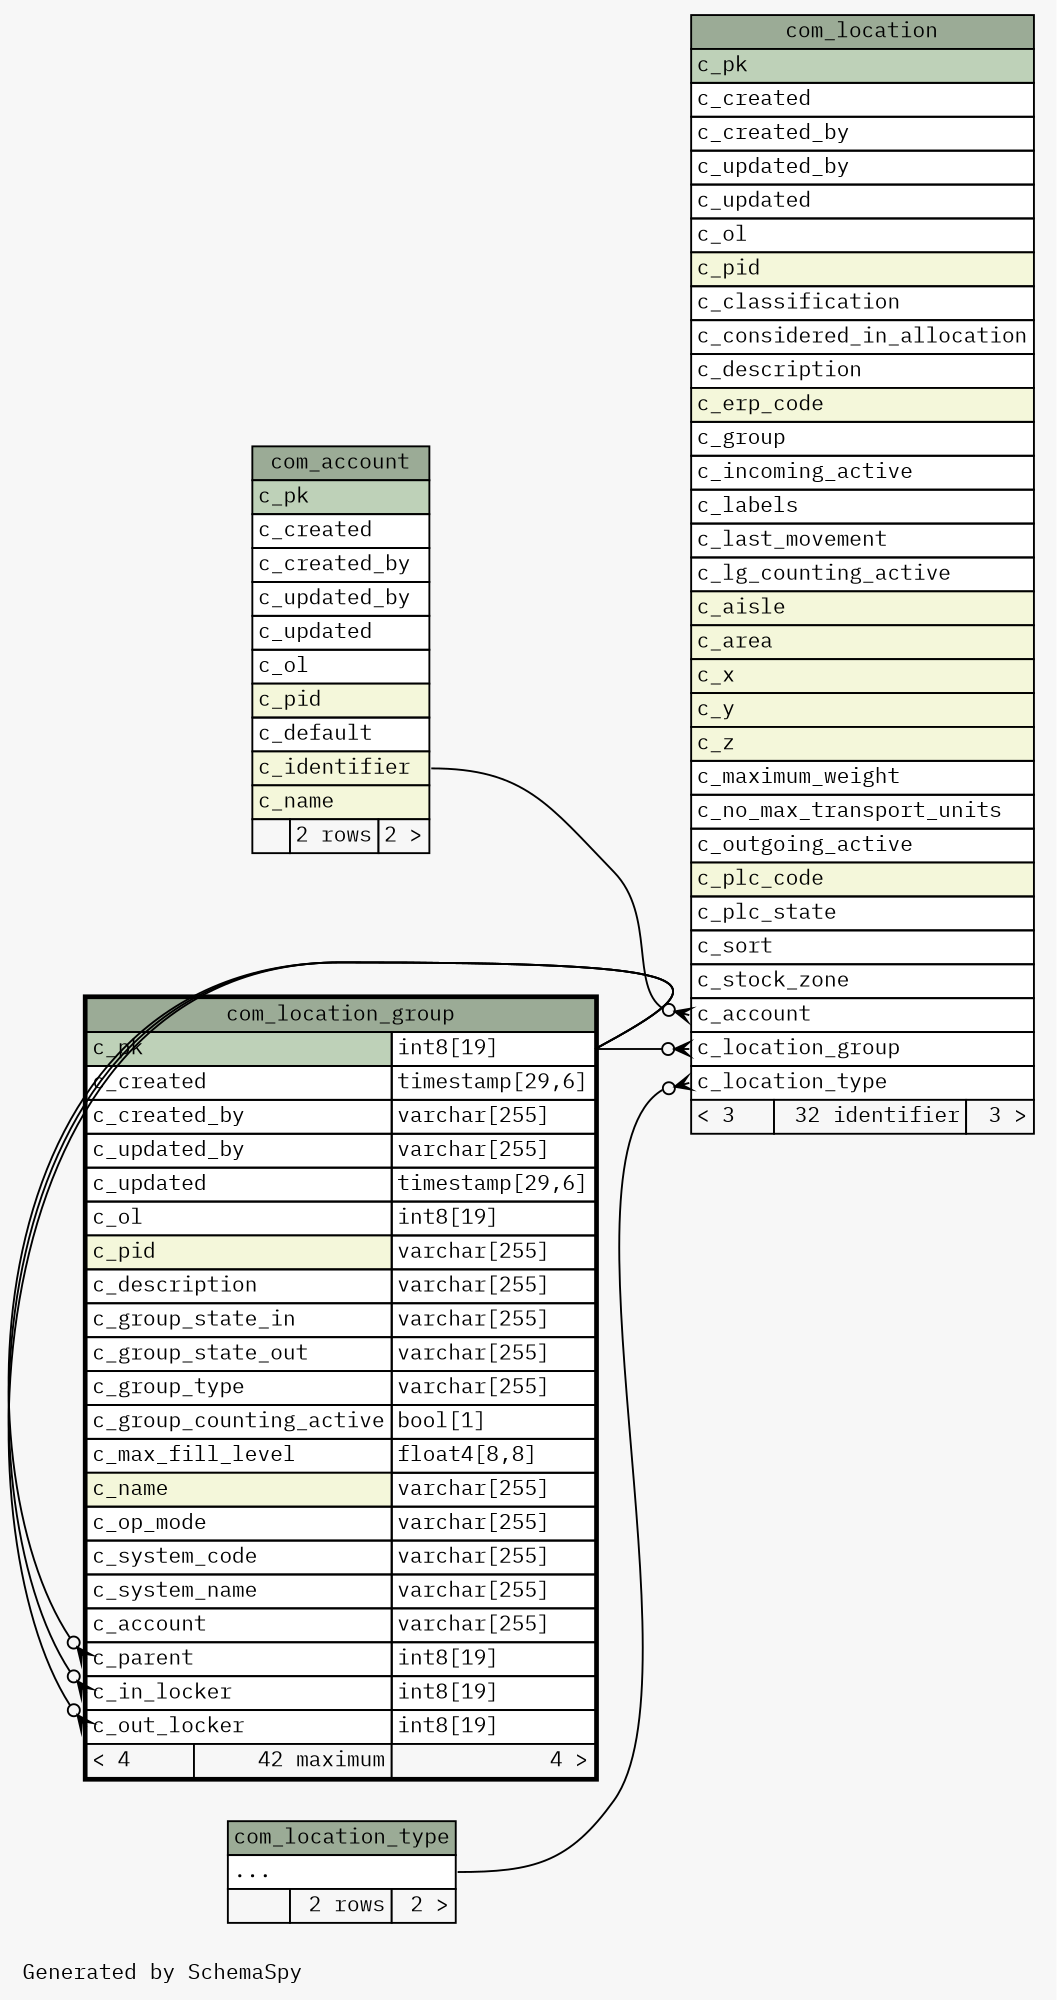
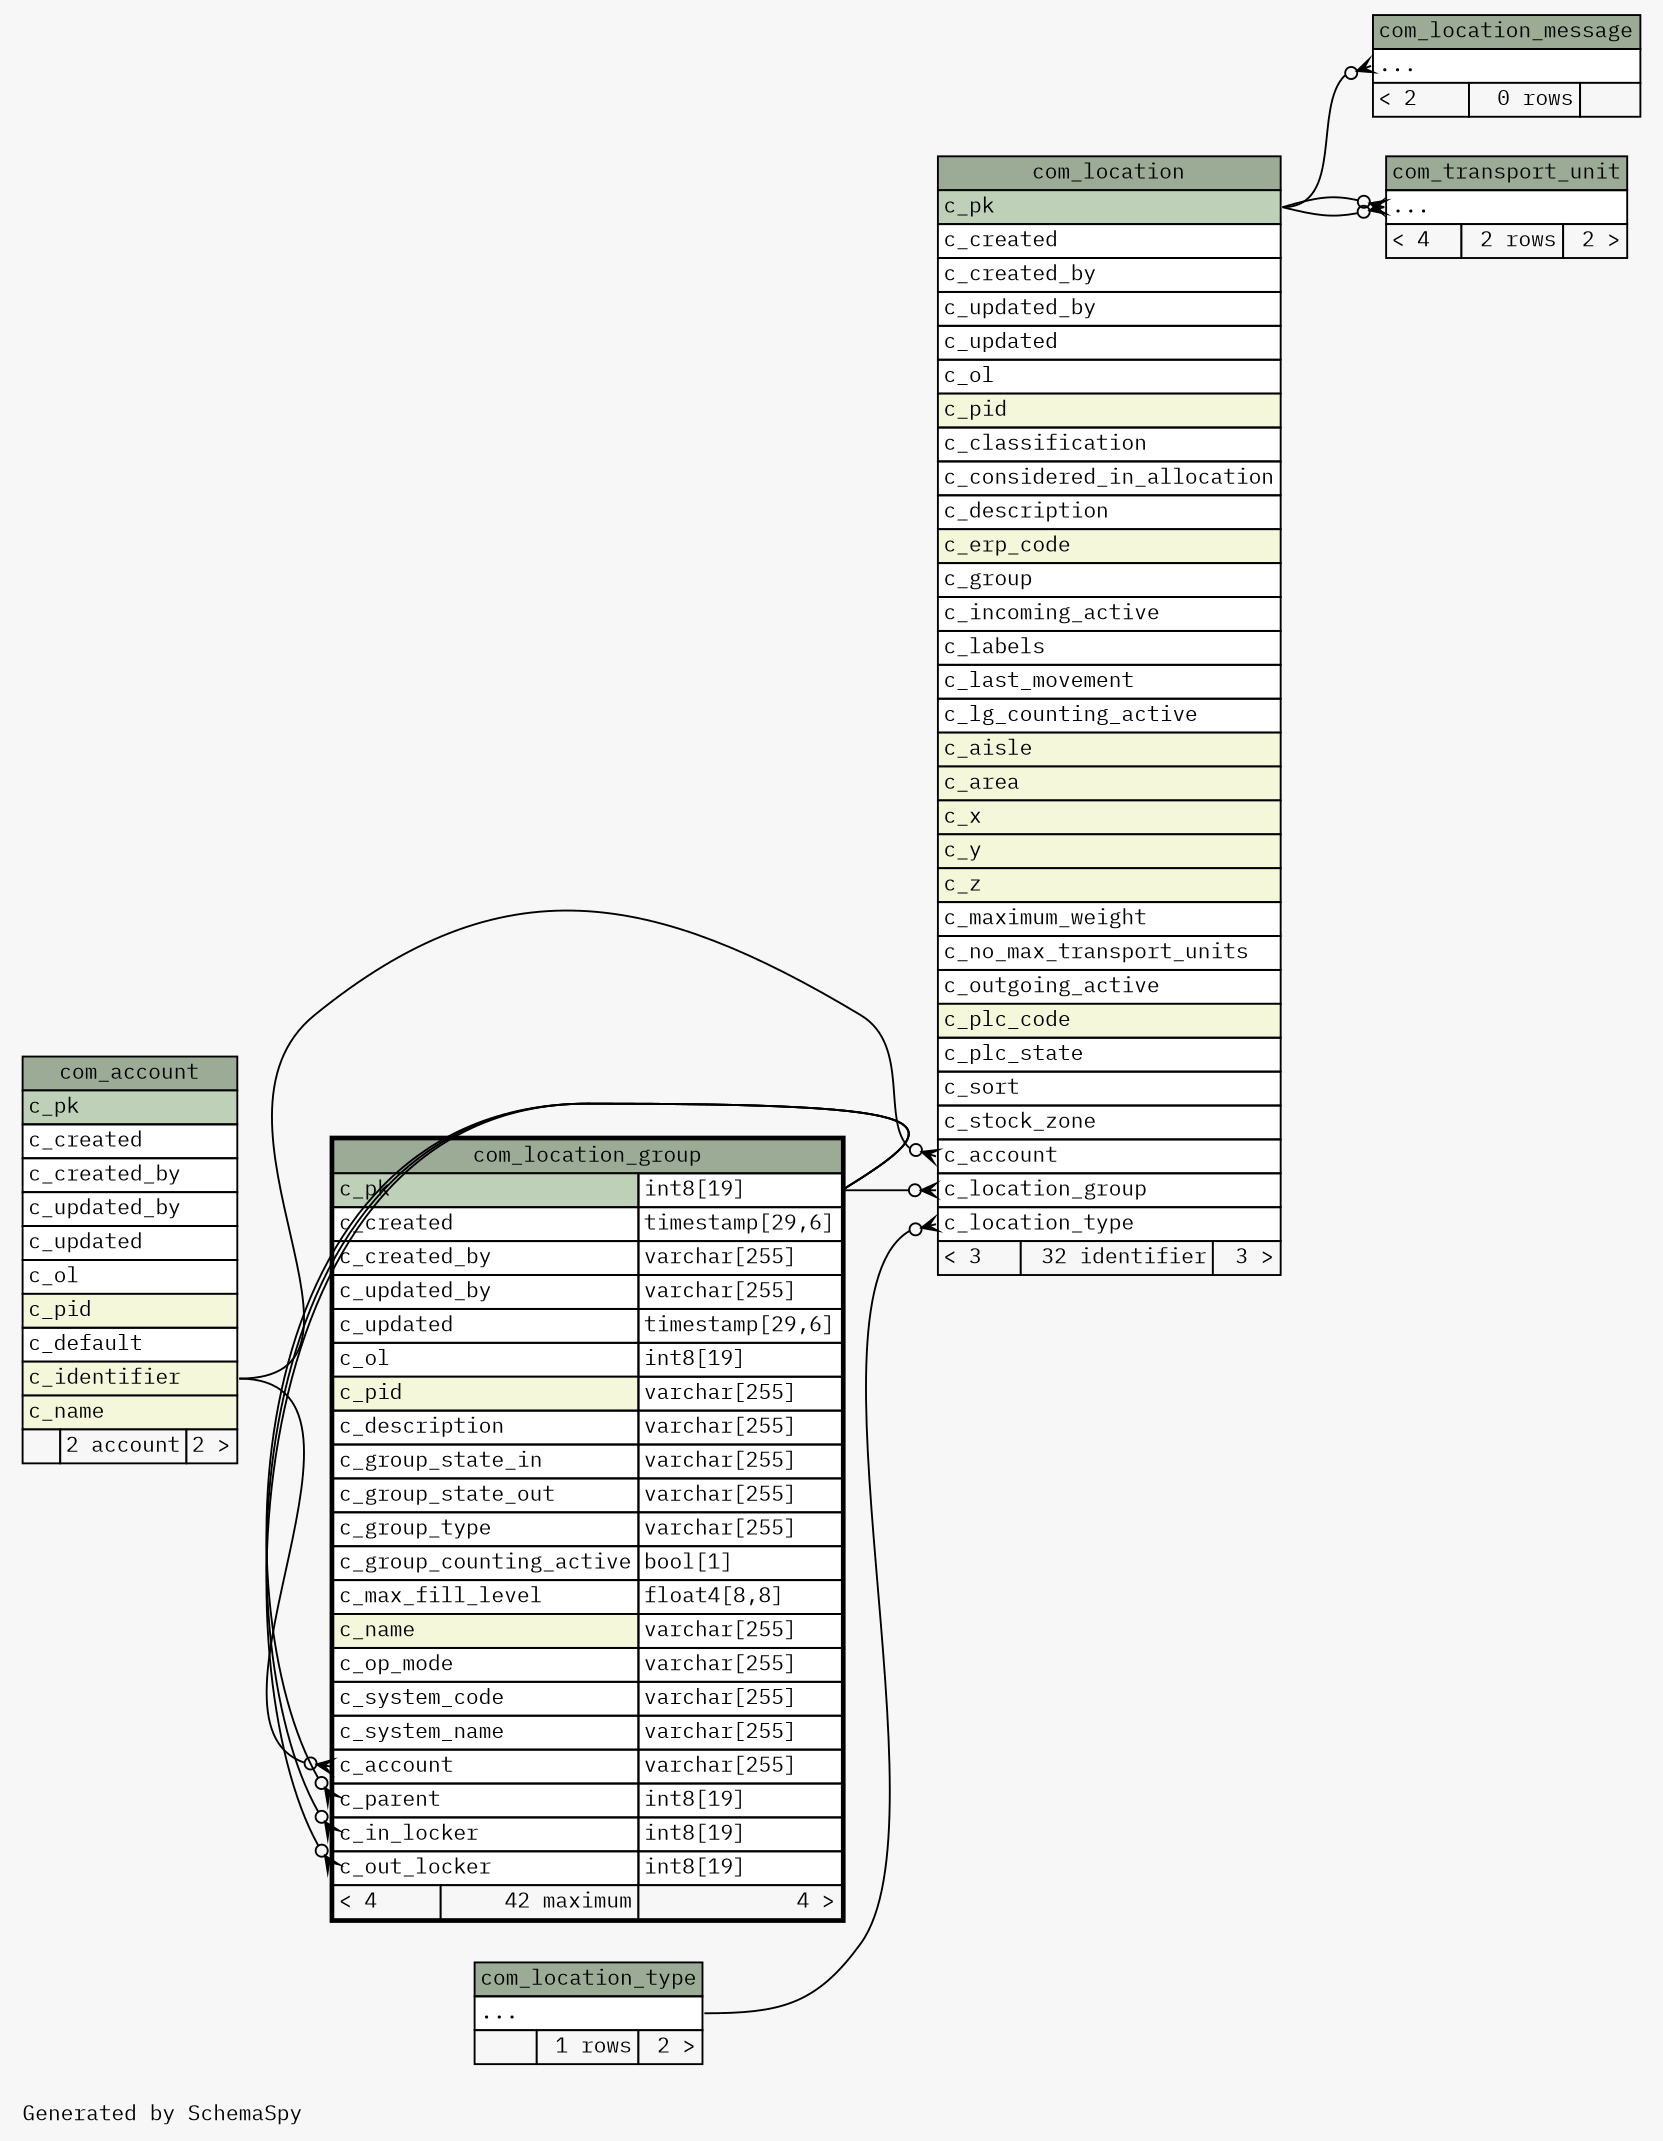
node "com_location_message": added
node "com_transport_unit": added
node "com_account": text "2 rows" -> "2 account"
edge "com_account" -> "com_location_group": added
node "com_location_type": text "2 rows" -> "1 rows"
